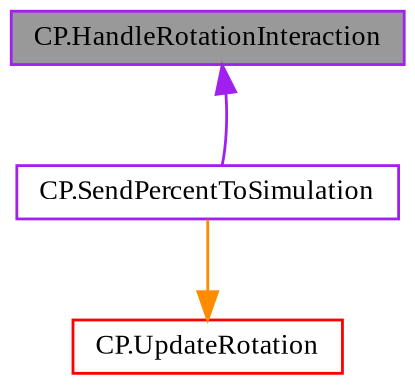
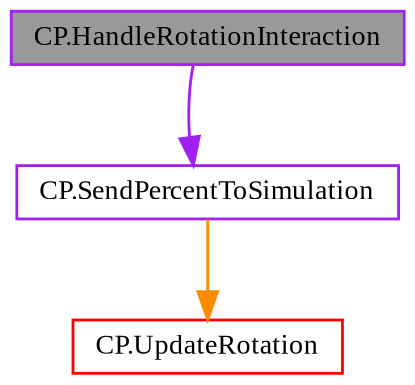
edge "CP.SendPercentToSimulation" -> "CP.HandleRotationInteraction": reversed
